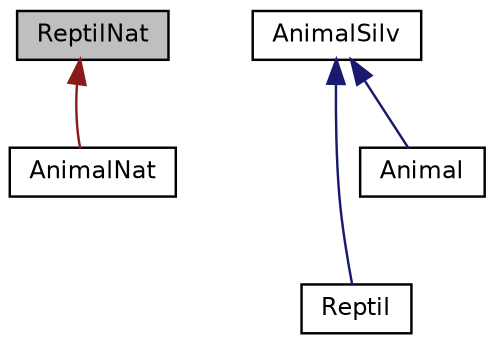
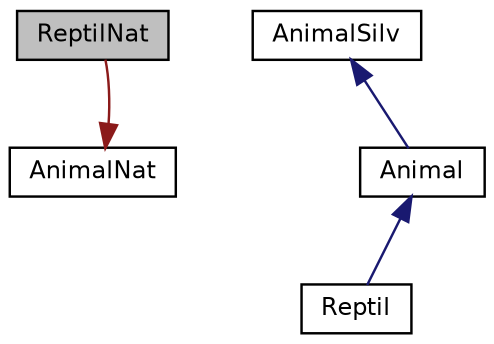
edge "AnimalNat" -> "ReptilNat": reversed
edge "Reptil" -> "AnimalSilv": now "Reptil" -> "Animal"
